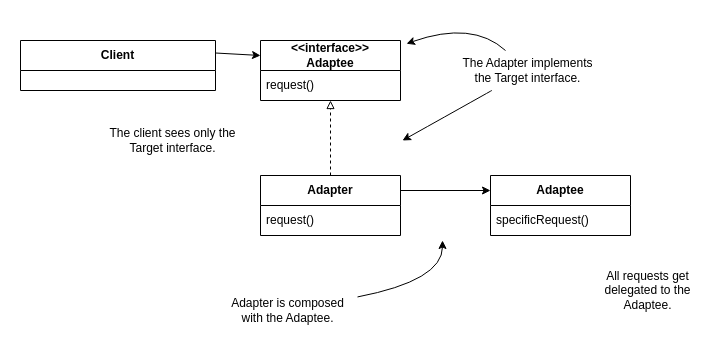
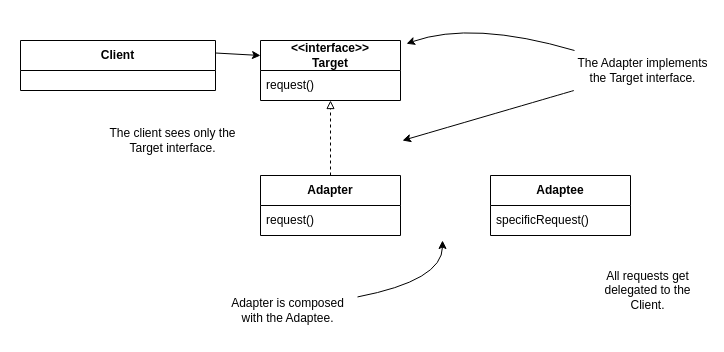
node "<<interface>> Adaptee": label "<<interface>> Adaptee" -> "<<interface>> Target"
node "The Adapter implements the Target interface.": moved (528, 71) -> (643, 71)
edge "Adapter" -> "Adaptee": removed
node "All requests get delegated to the Adaptee.": label "All requests get delegated to the Adaptee." -> "All requests get delegated to the Client."
